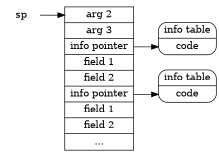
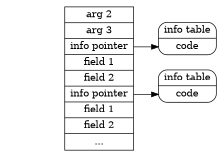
node "sp": removed
